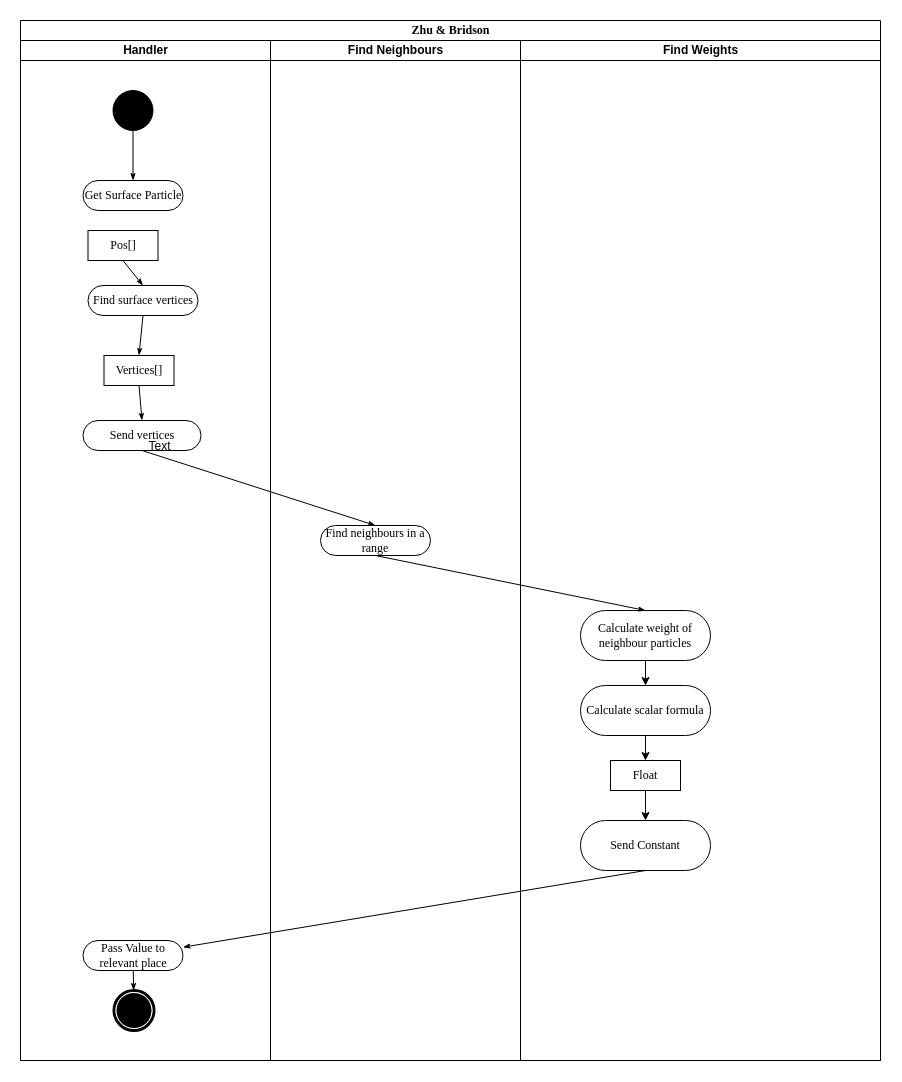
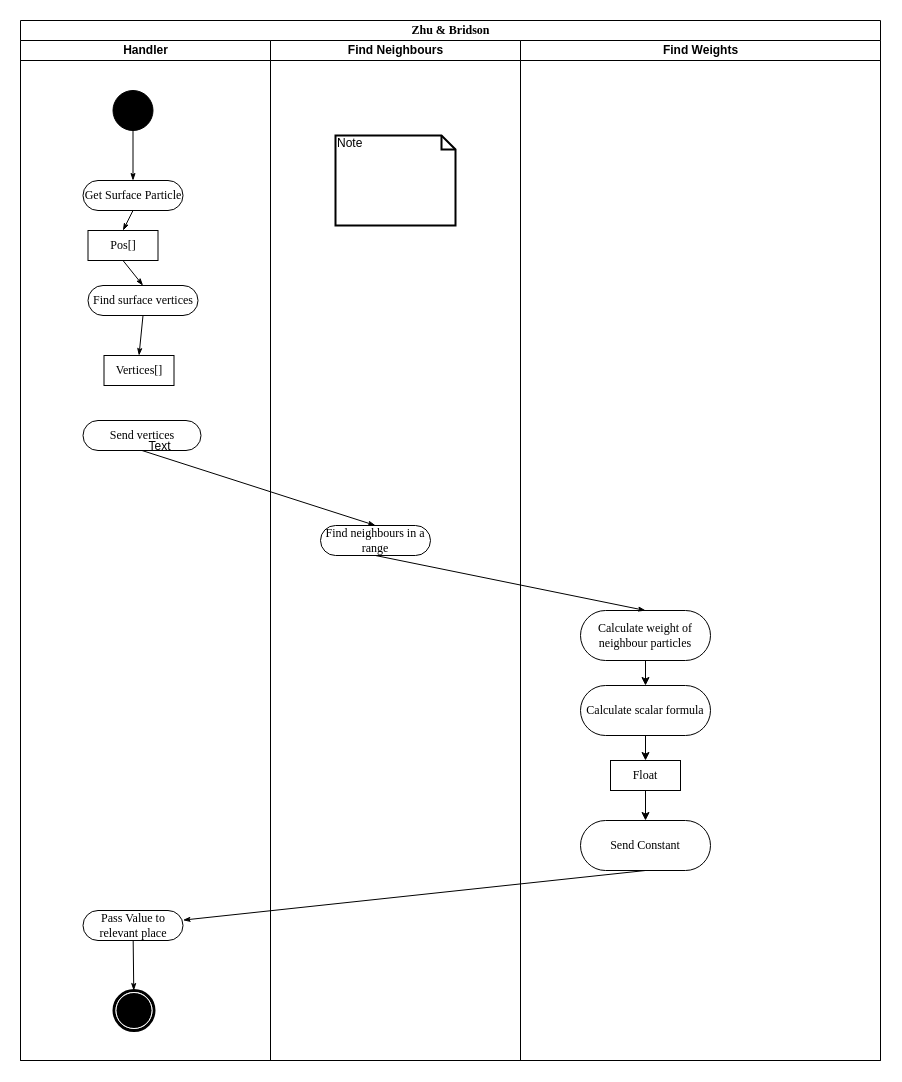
node "Note": added
edge "Get Surface Particle" -> "Pos[]": added
edge "Vertices[]" -> "Send vertices": removed
node "Pass Value to relevant place": moved (133, 956) -> (133, 926)
